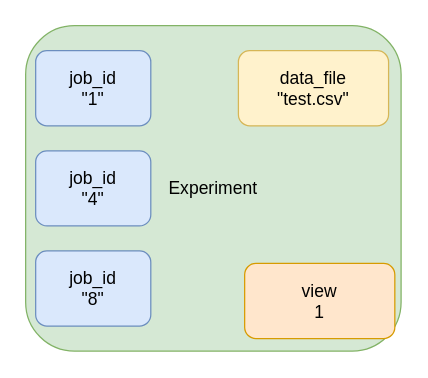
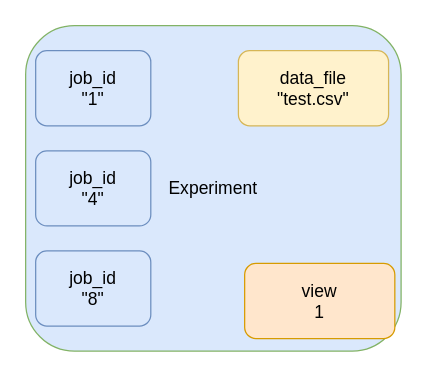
node "Experiment": fillcolor #d5e8d4 -> #dae8fc
